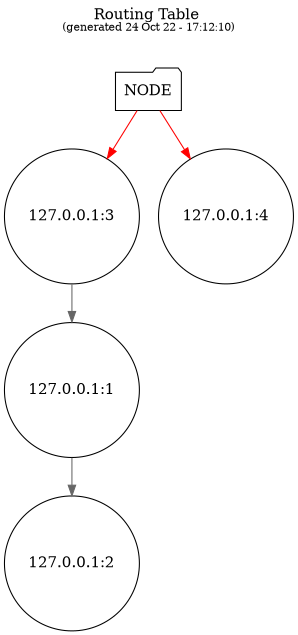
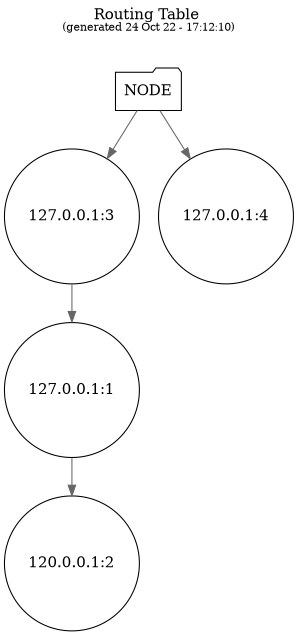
edge "NODE" -> "127.0.0.1:3": color red -> gray40
edge "NODE" -> "127.0.0.1:4": color red -> gray40
node "127.0.0.1:2": label "127.0.0.1:2" -> "120.0.0.1:2"
